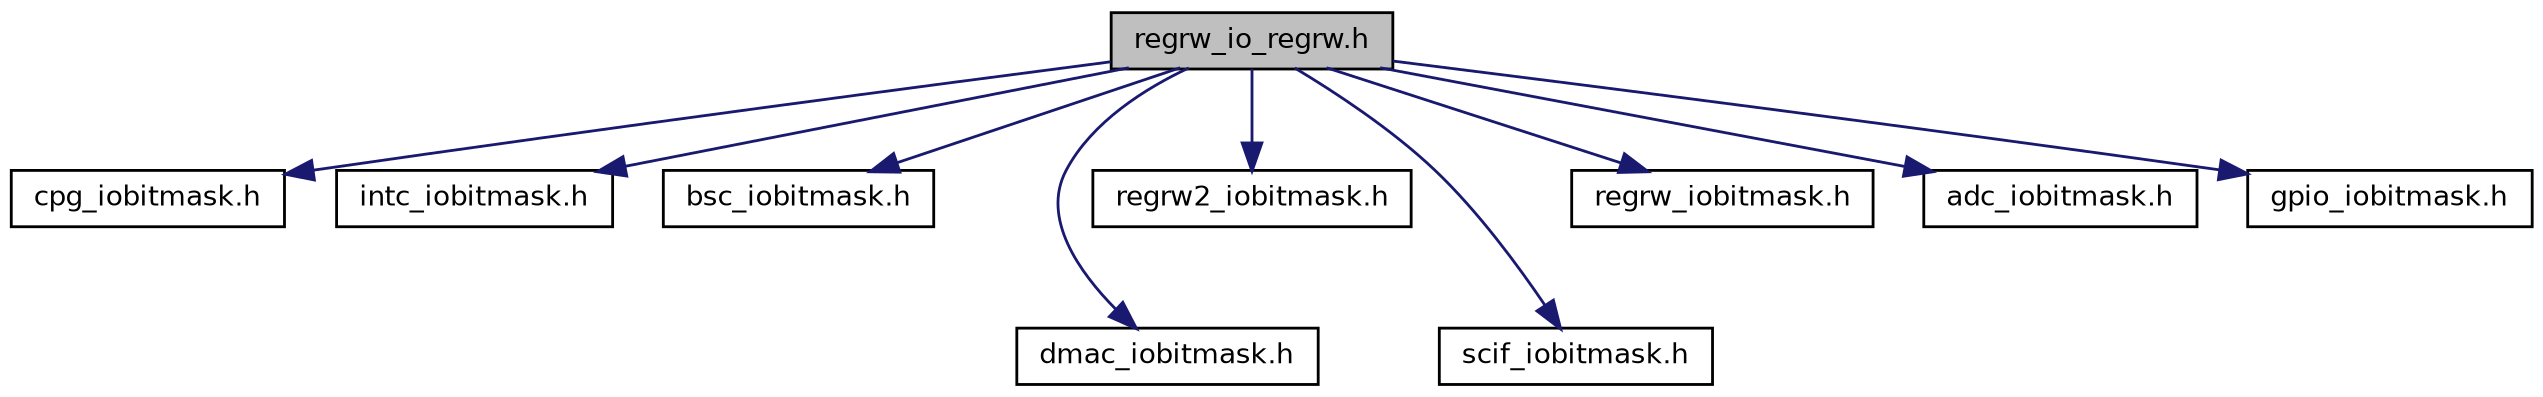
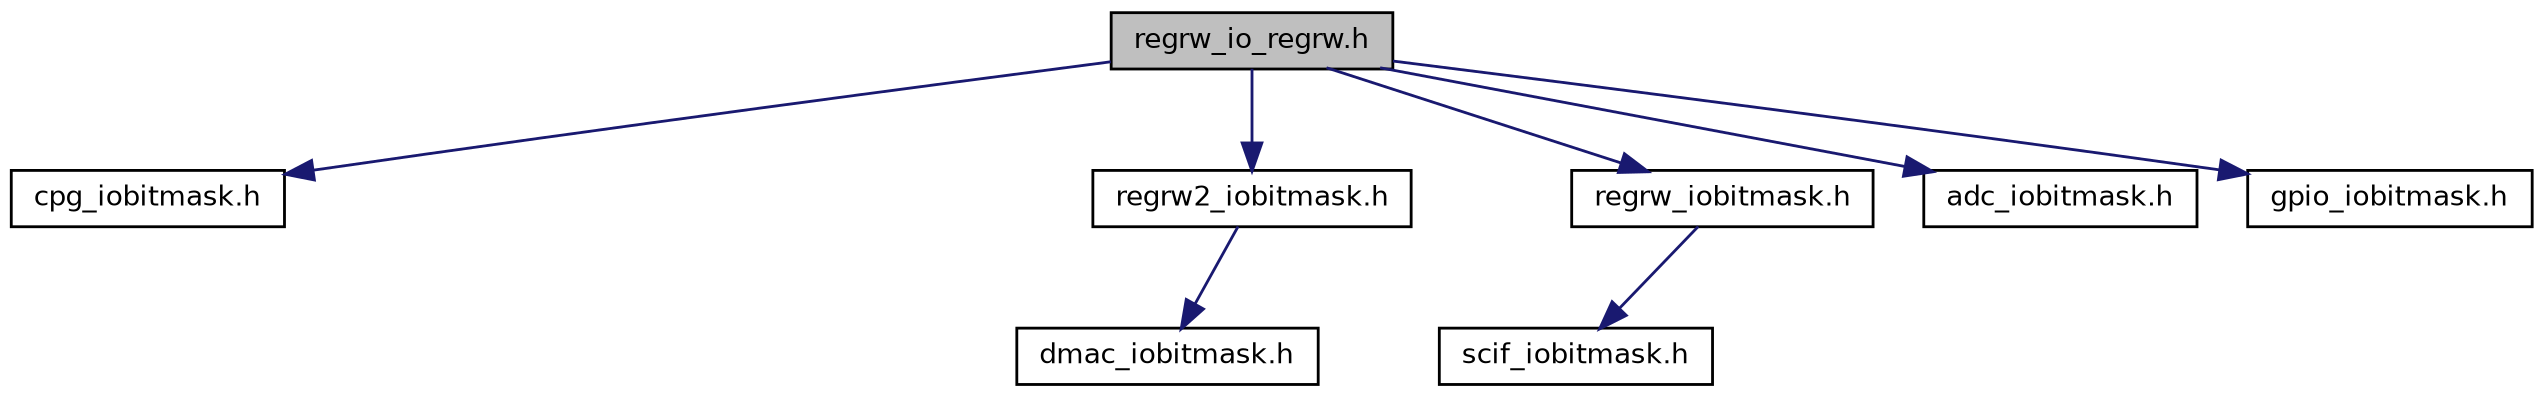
edge "regrw_io_regrw.h" -> "dmac_iobitmask.h": now "regrw2_iobitmask.h" -> "dmac_iobitmask.h"
edge "regrw_io_regrw.h" -> "scif_iobitmask.h": now "regrw_iobitmask.h" -> "scif_iobitmask.h"
node "intc_iobitmask.h": removed
node "bsc_iobitmask.h": removed
